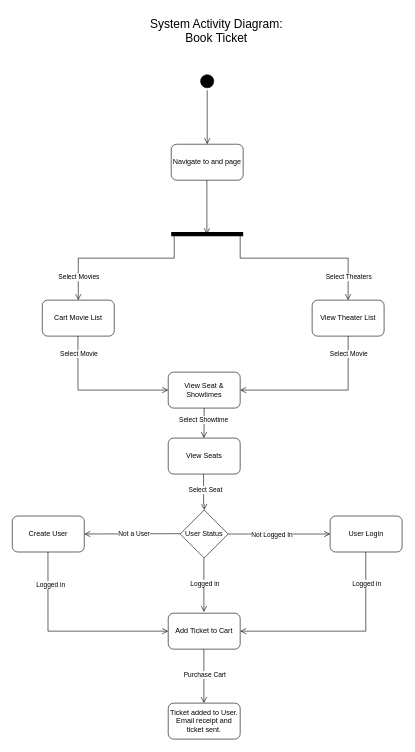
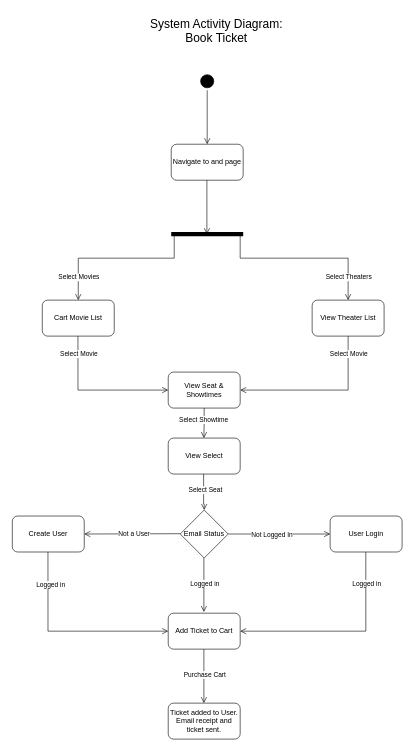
node "View Seats": label "View Seats" -> "View Select"
node "User Status": label "User Status" -> "Email Status"
